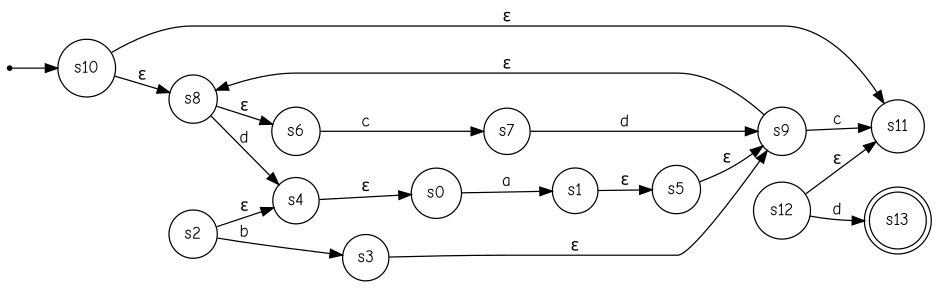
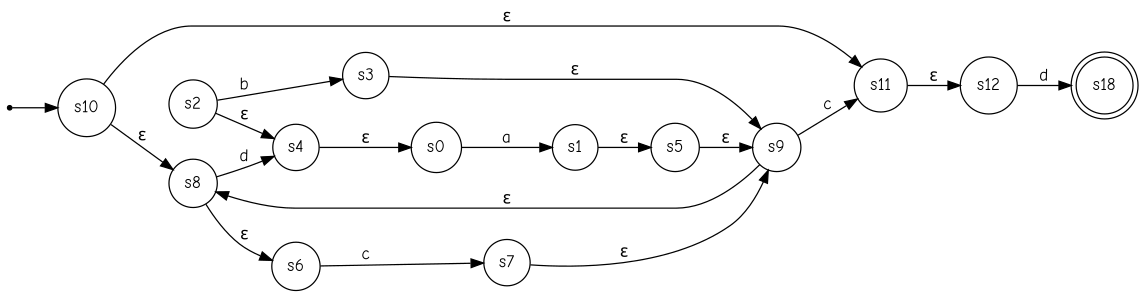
edge "s7" -> "s9": label "d" -> "ε"
edge "s12" -> "s11": reversed
node "s13": label "s13" -> "s18"
